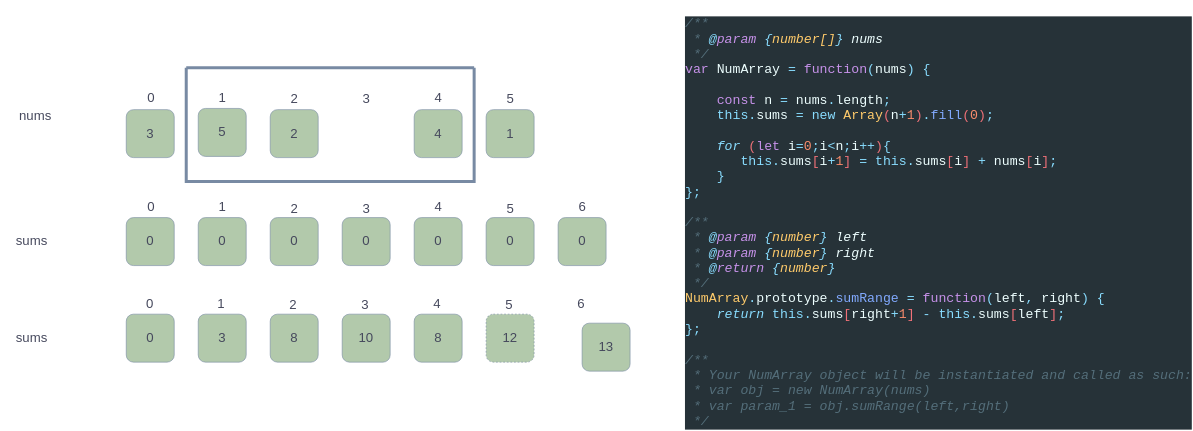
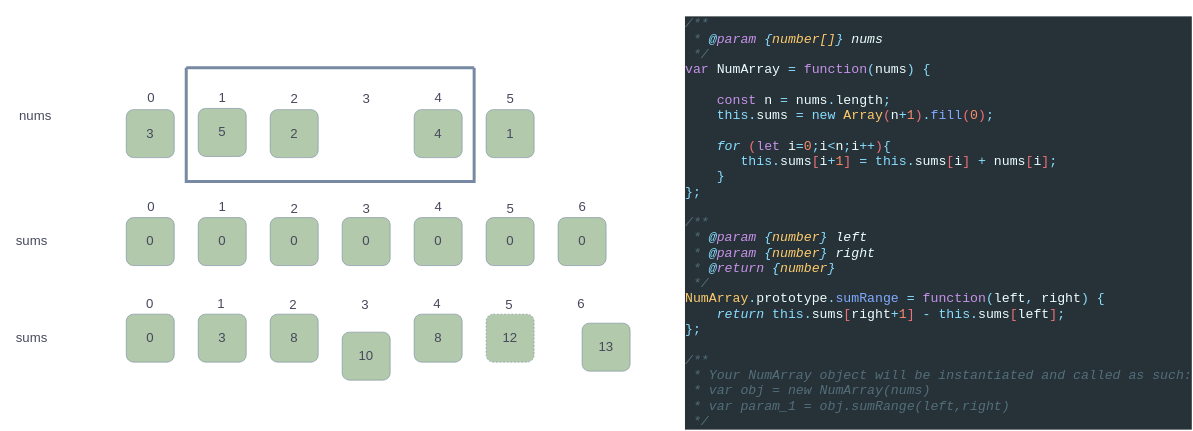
node "10": moved (366, 338) -> (366, 356)
